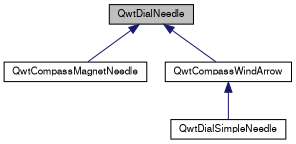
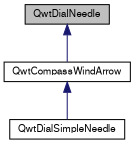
node "QwtCompassMagnetNeedle": removed
